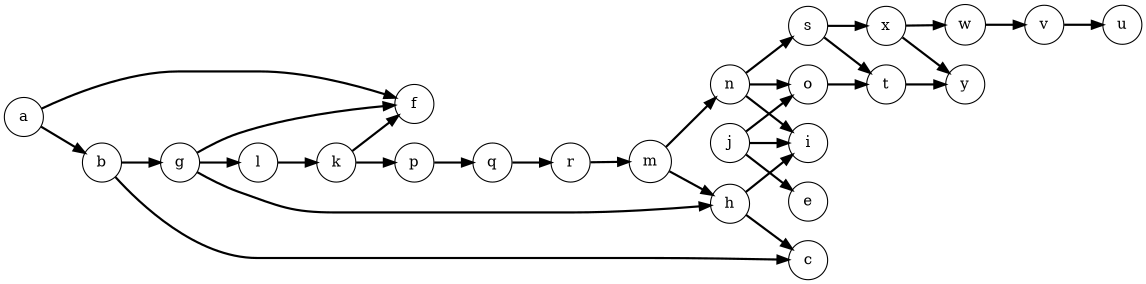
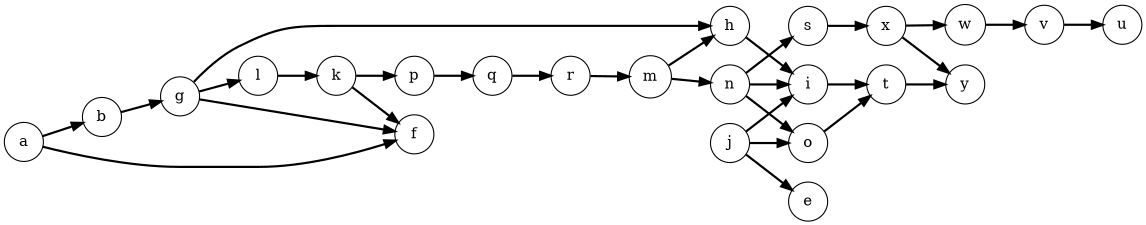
edge "s" -> "t": now "i" -> "t"
node "c": removed
